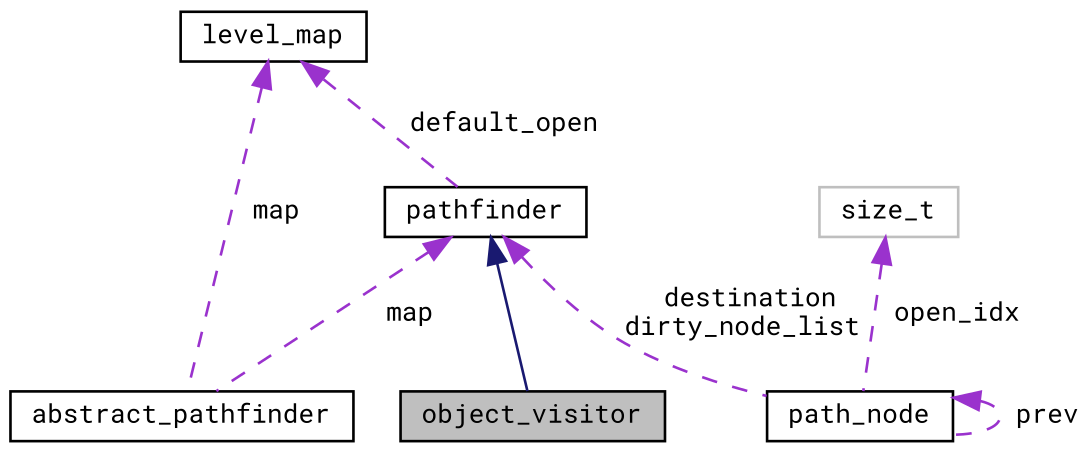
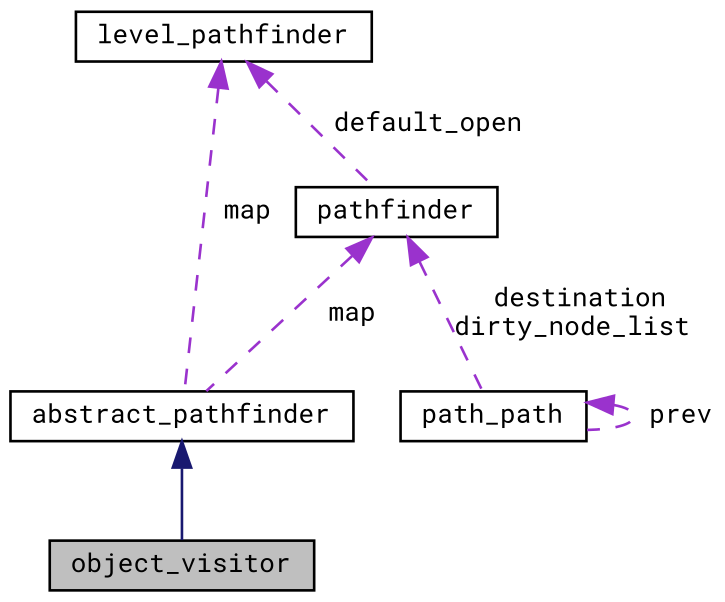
node "level_map": label "level_map" -> "level_pathfinder"
node "size_t": removed
edge "object_visitor" -> "pathfinder": now "object_visitor" -> "abstract_pathfinder"
node "path_node": label "path_node" -> "path_path"
